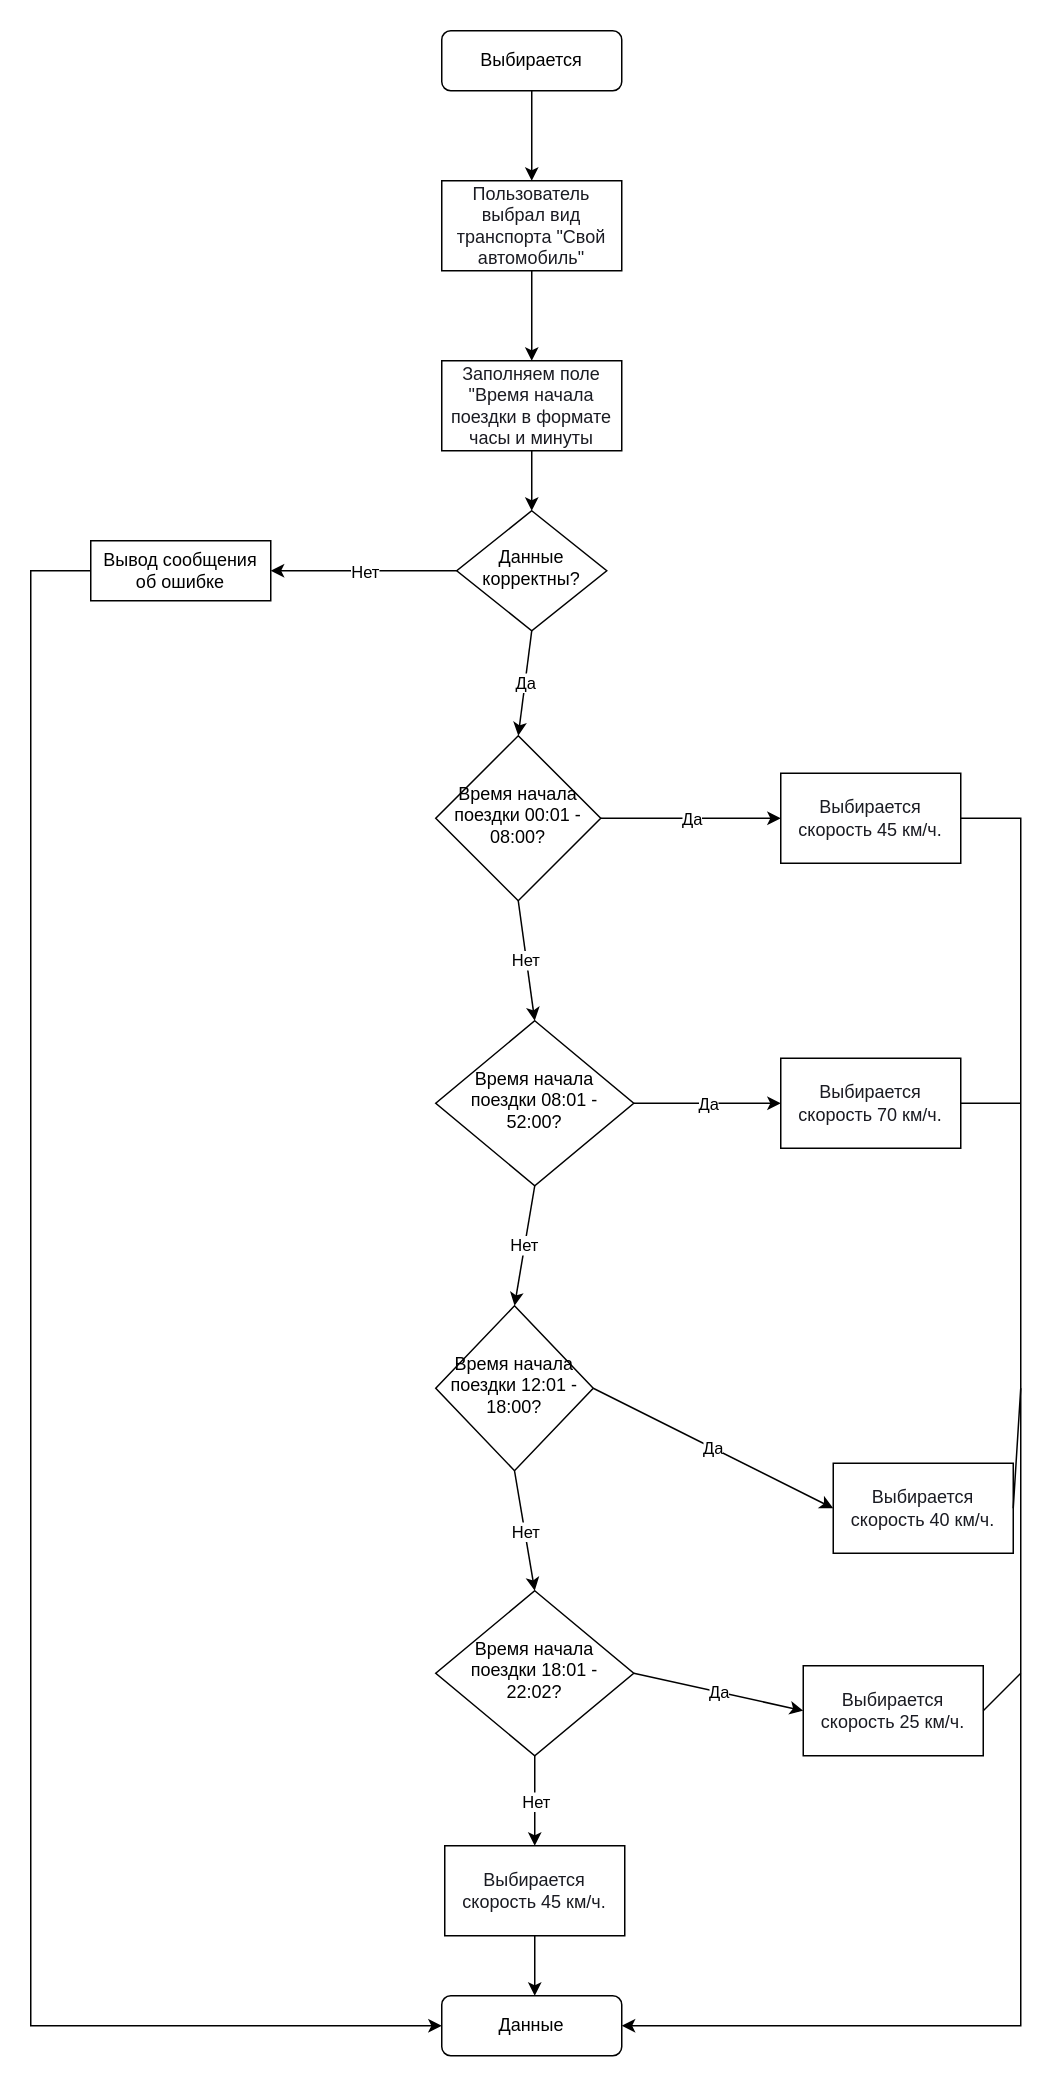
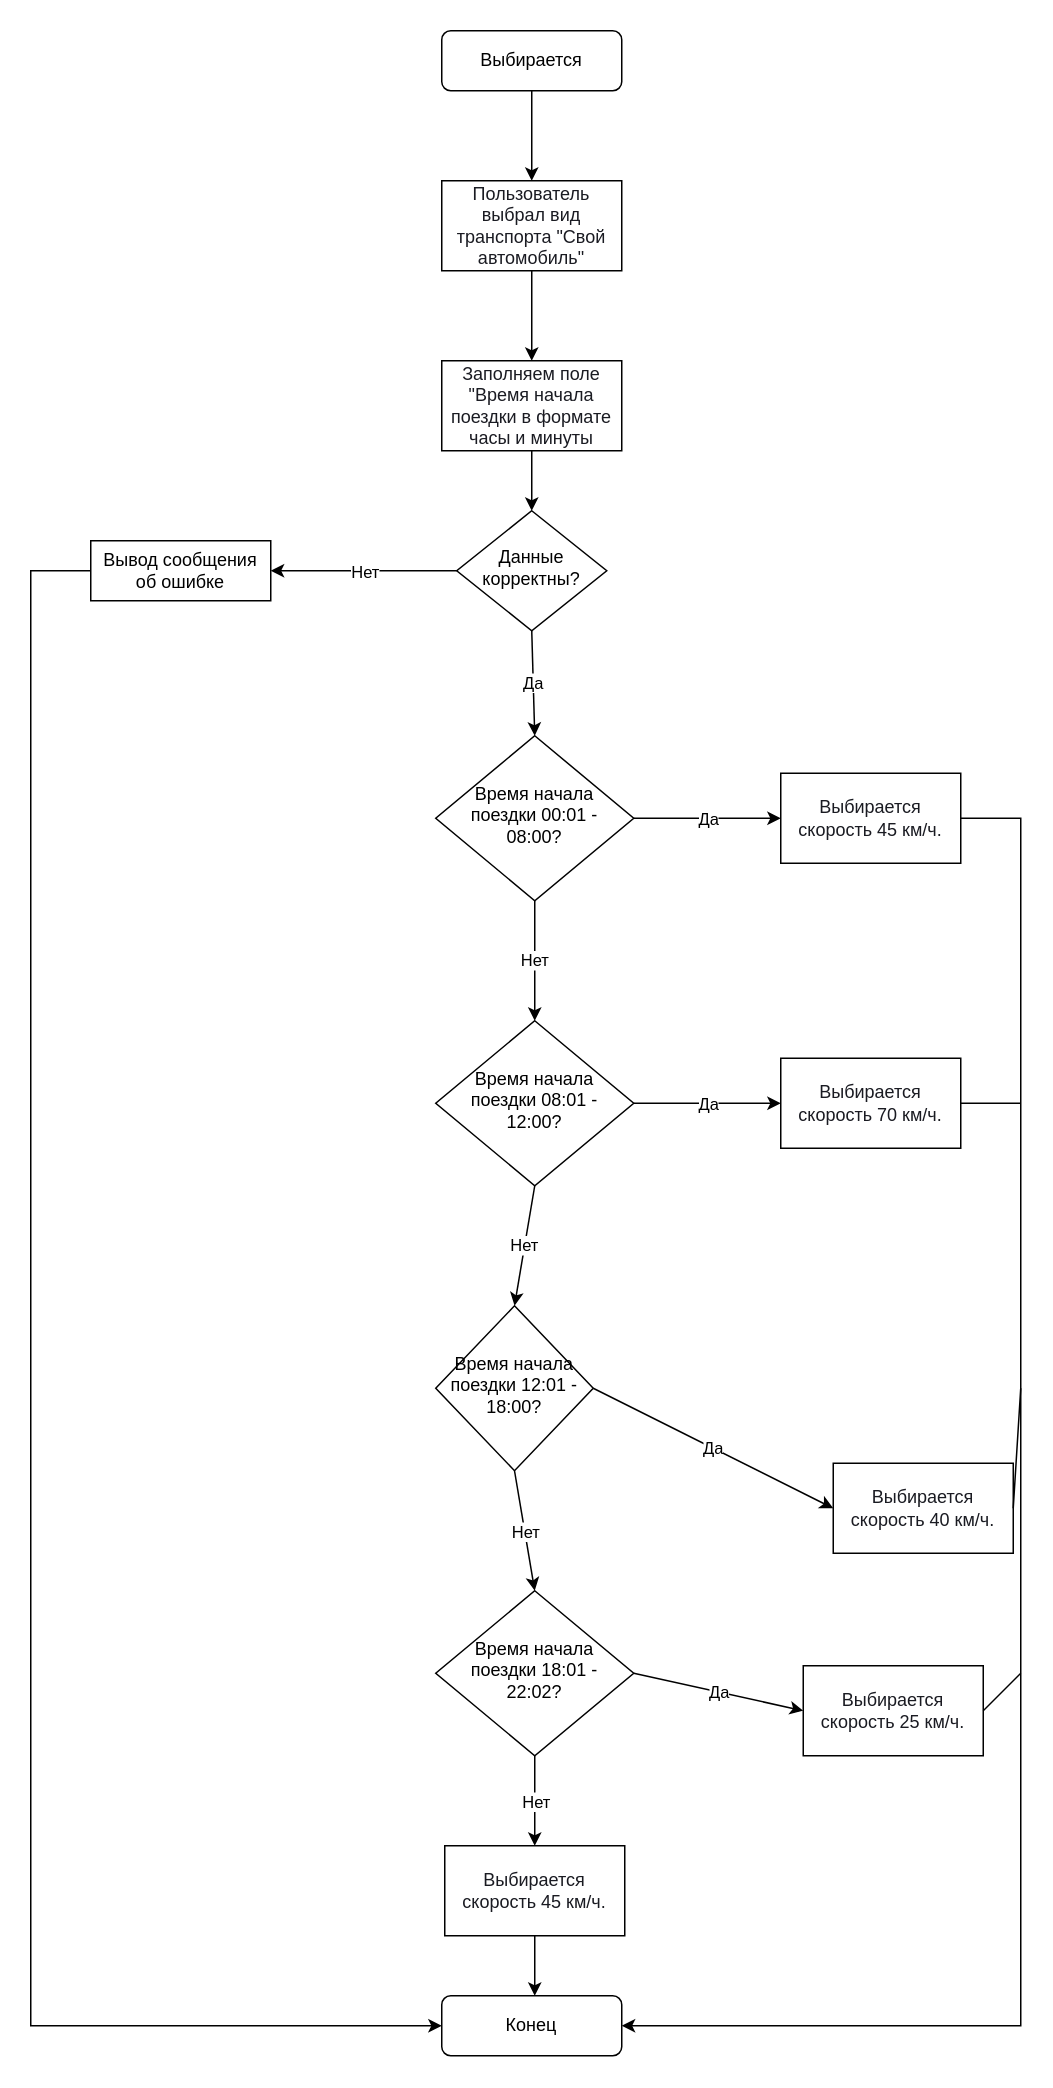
node "Время начала поездки 00:01 - 08:00?": size 165x165 -> 198x165
node "Время начала поездки 08:01 - 52:00?": label "Время начала поездки 08:01 - 52:00?" -> "Время начала поездки 08:01 - 12:00?"
node "Данные": label "Данные" -> "Конец"
